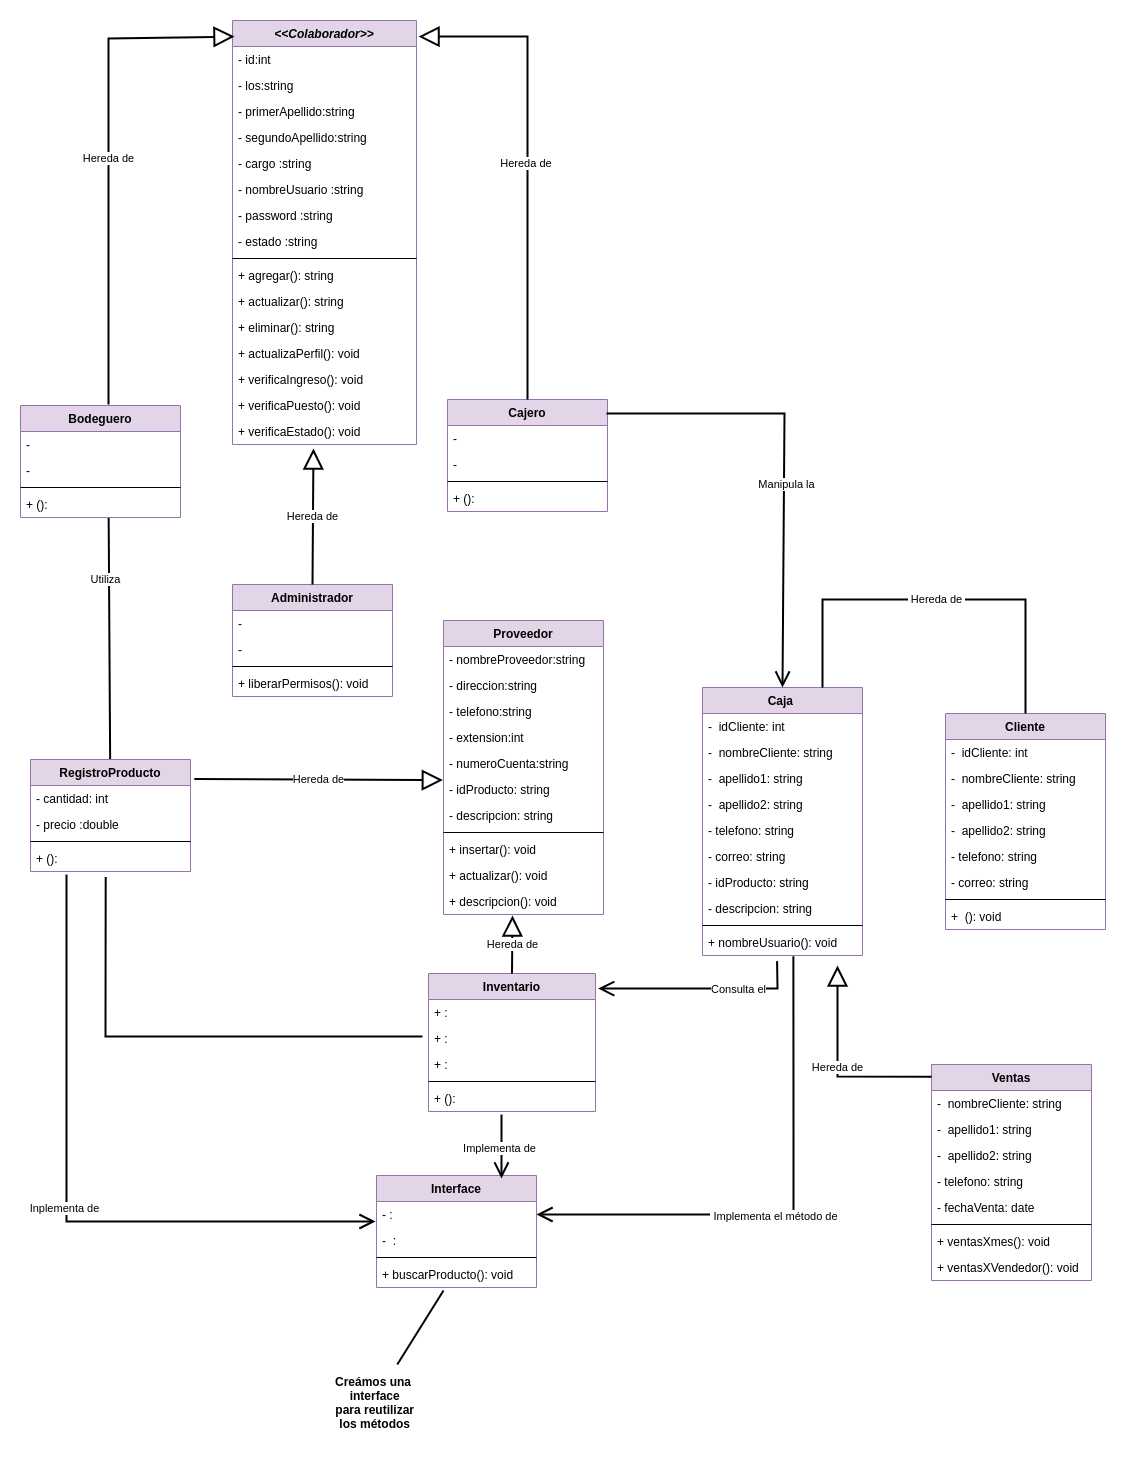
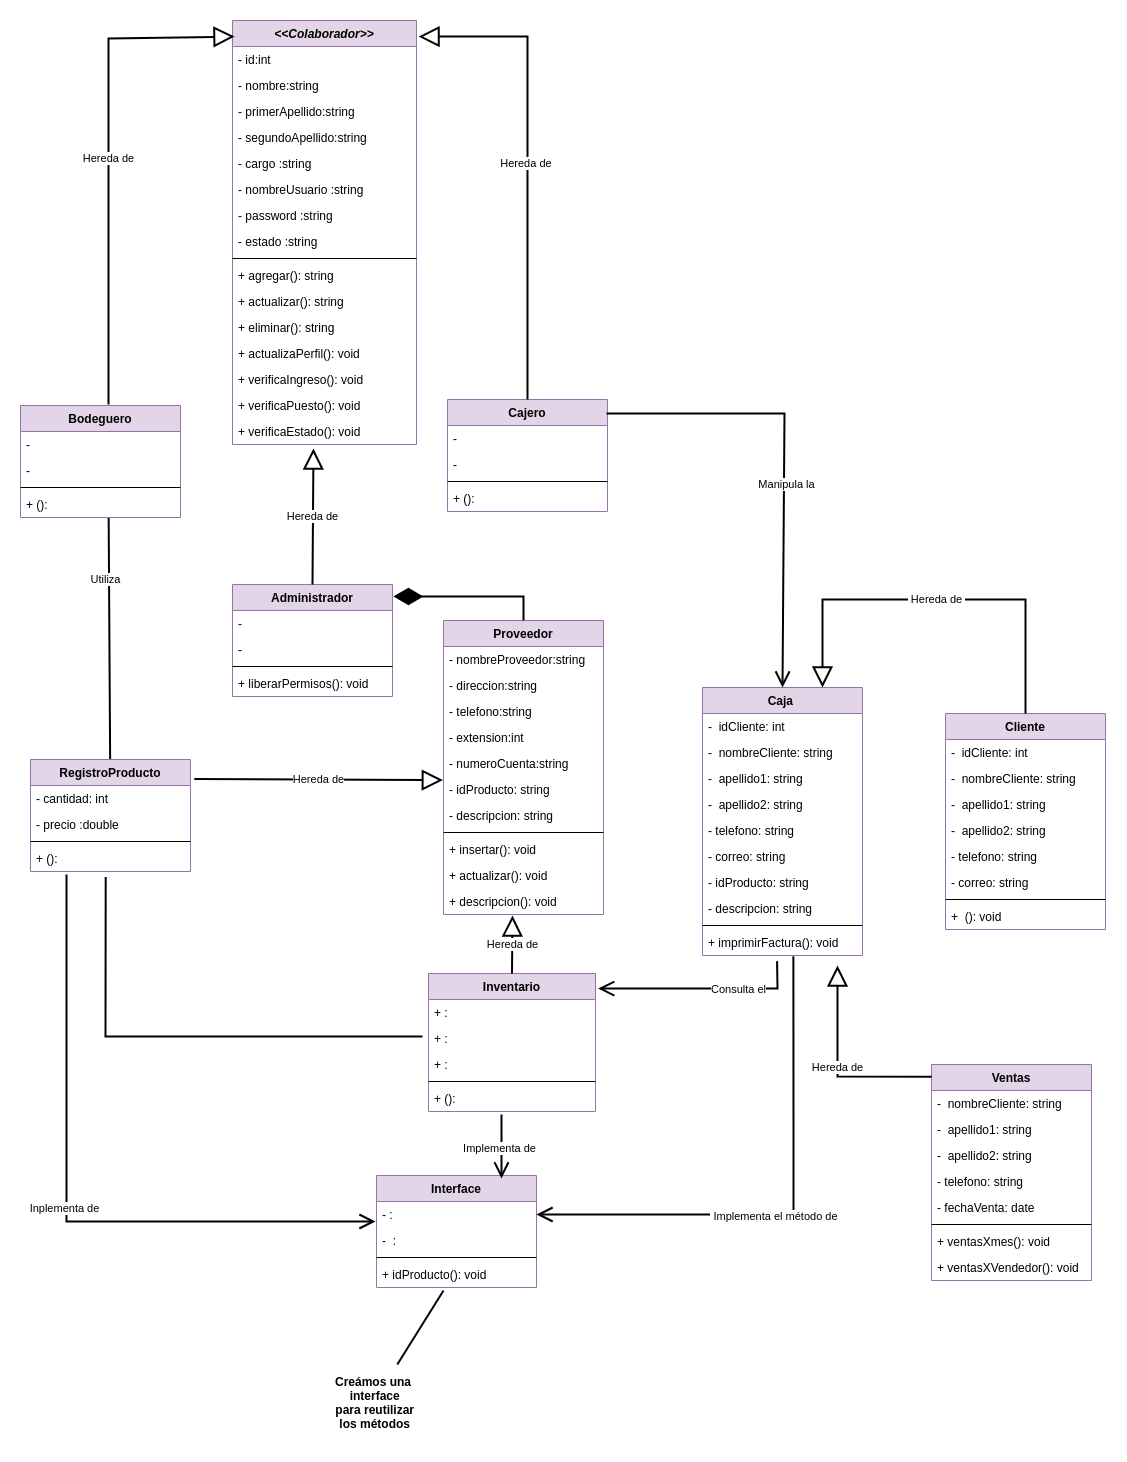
node "- los:string": label "- los:string" -> "- nombre:string"
edge "Proveedor" -> "Administrador": added
edge "Caja" -- "Cliente": arrowhead none -> block
node "+ nombreUsuario(): void": label "+ nombreUsuario(): void" -> "+ imprimirFactura(): void"
node "+ buscarProducto(): void": label "+ buscarProducto(): void" -> "+ idProducto(): void"
